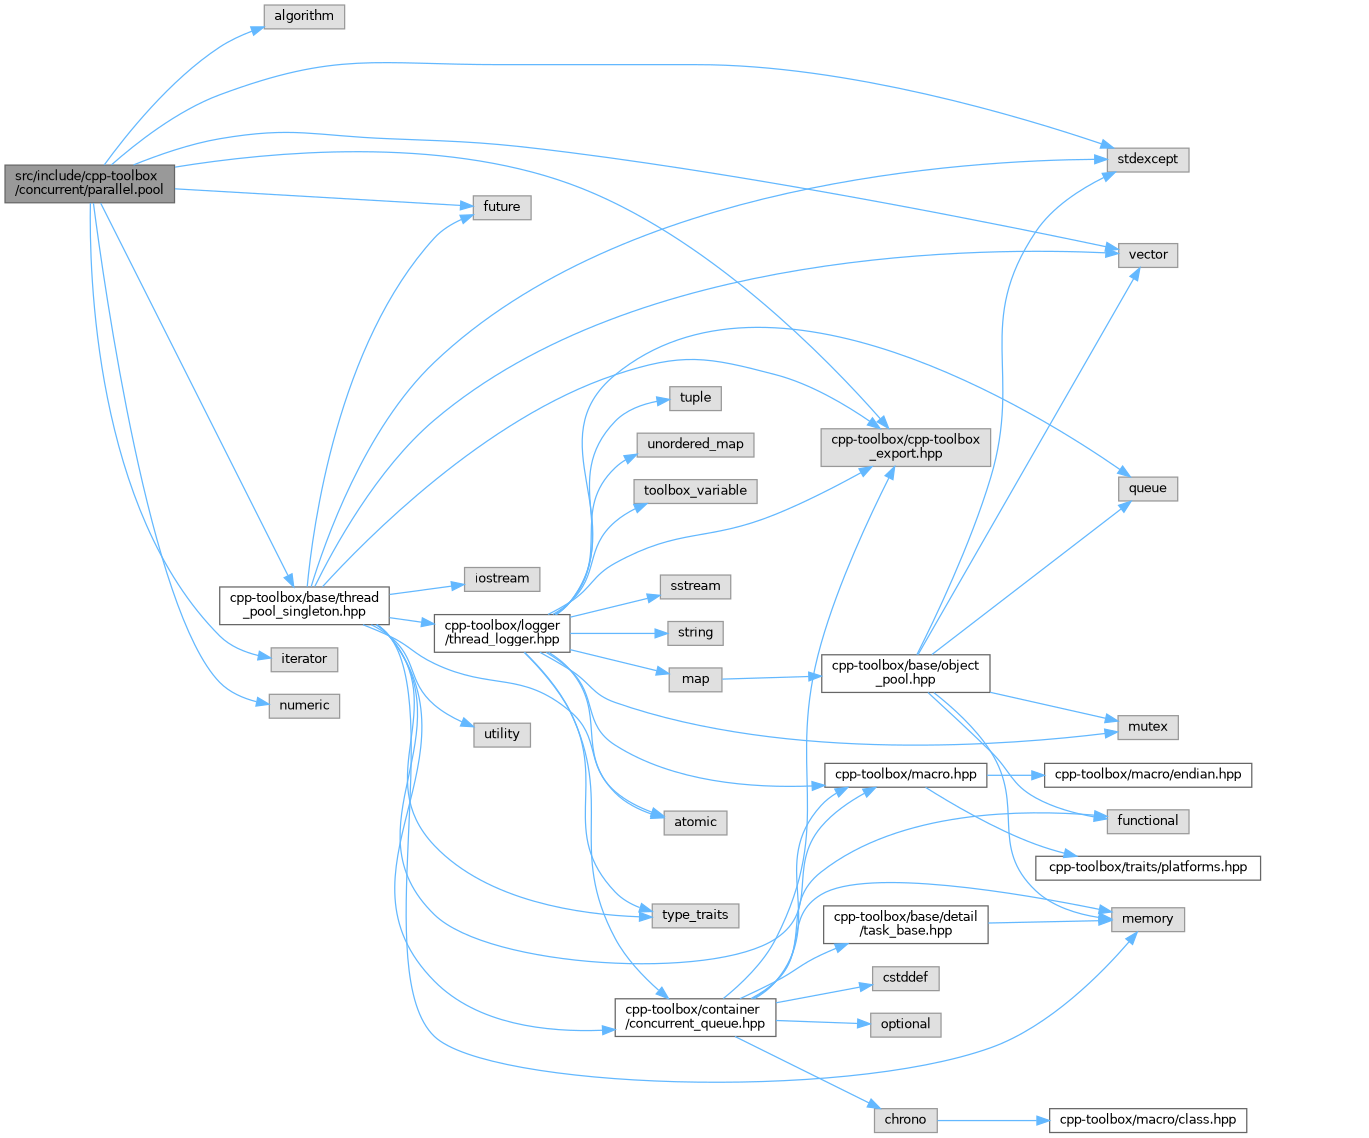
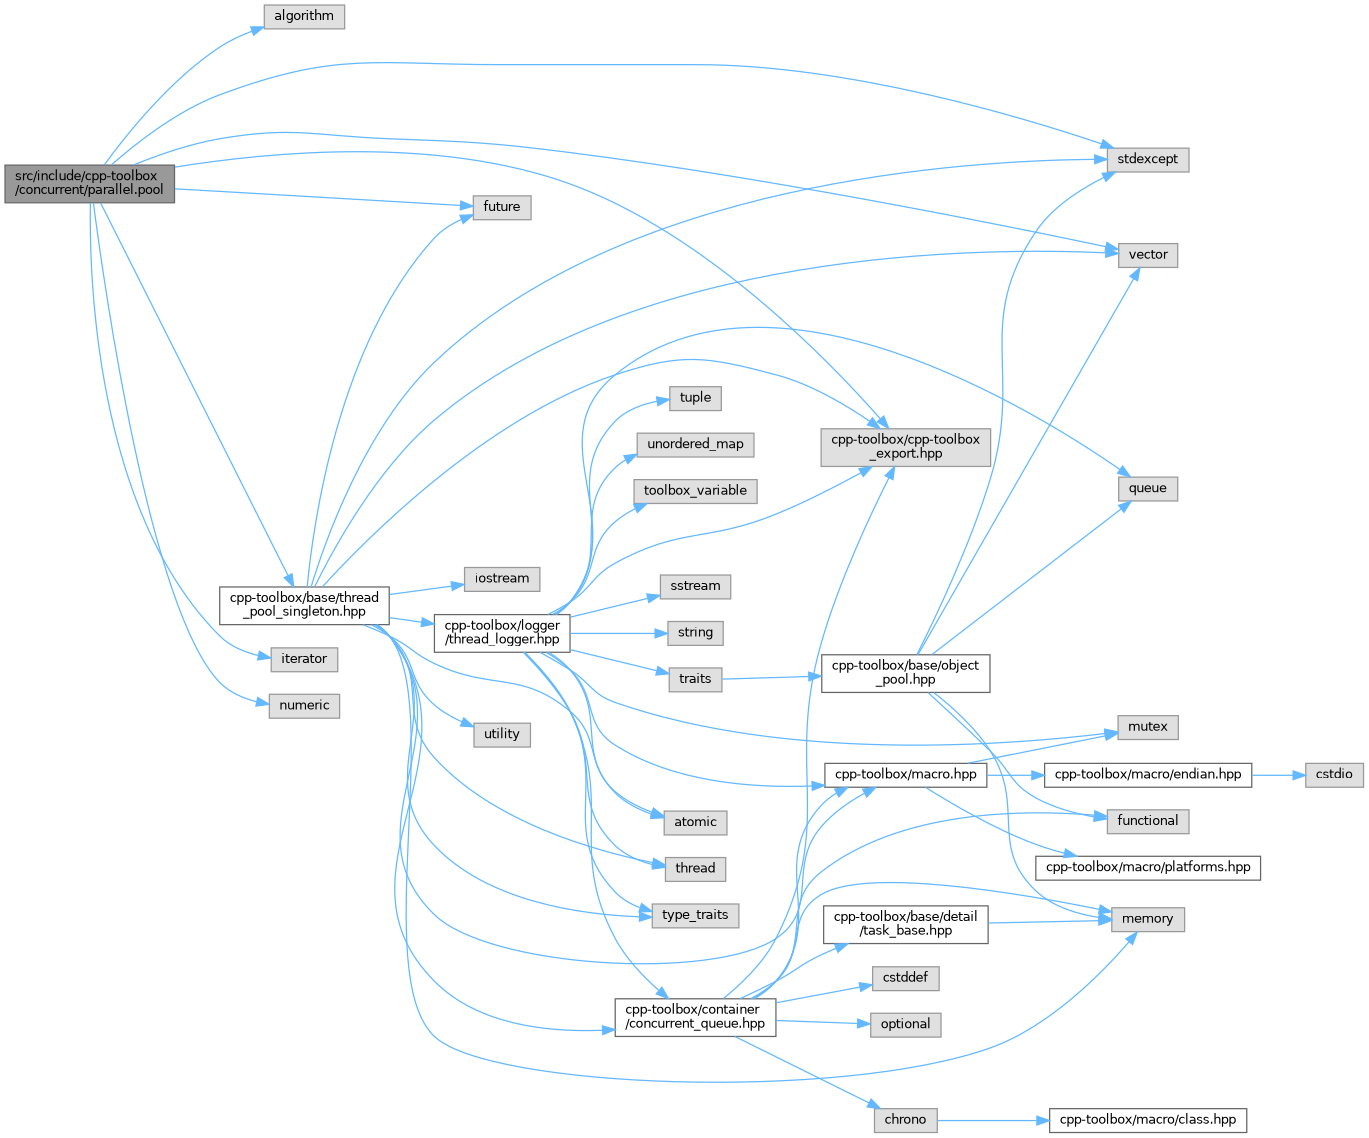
node "map": label "map" -> "traits"
edge "cpp-toolbox/base/object _pool.hpp" -> "mutex": now "cpp-toolbox/macro.hpp" -> "mutex"
node "cstdio": added
node "cpp-toolbox/traits/platforms.hpp": label "cpp-toolbox/traits/platforms.hpp" -> "cpp-toolbox/macro/platforms.hpp"
node "thread": added
